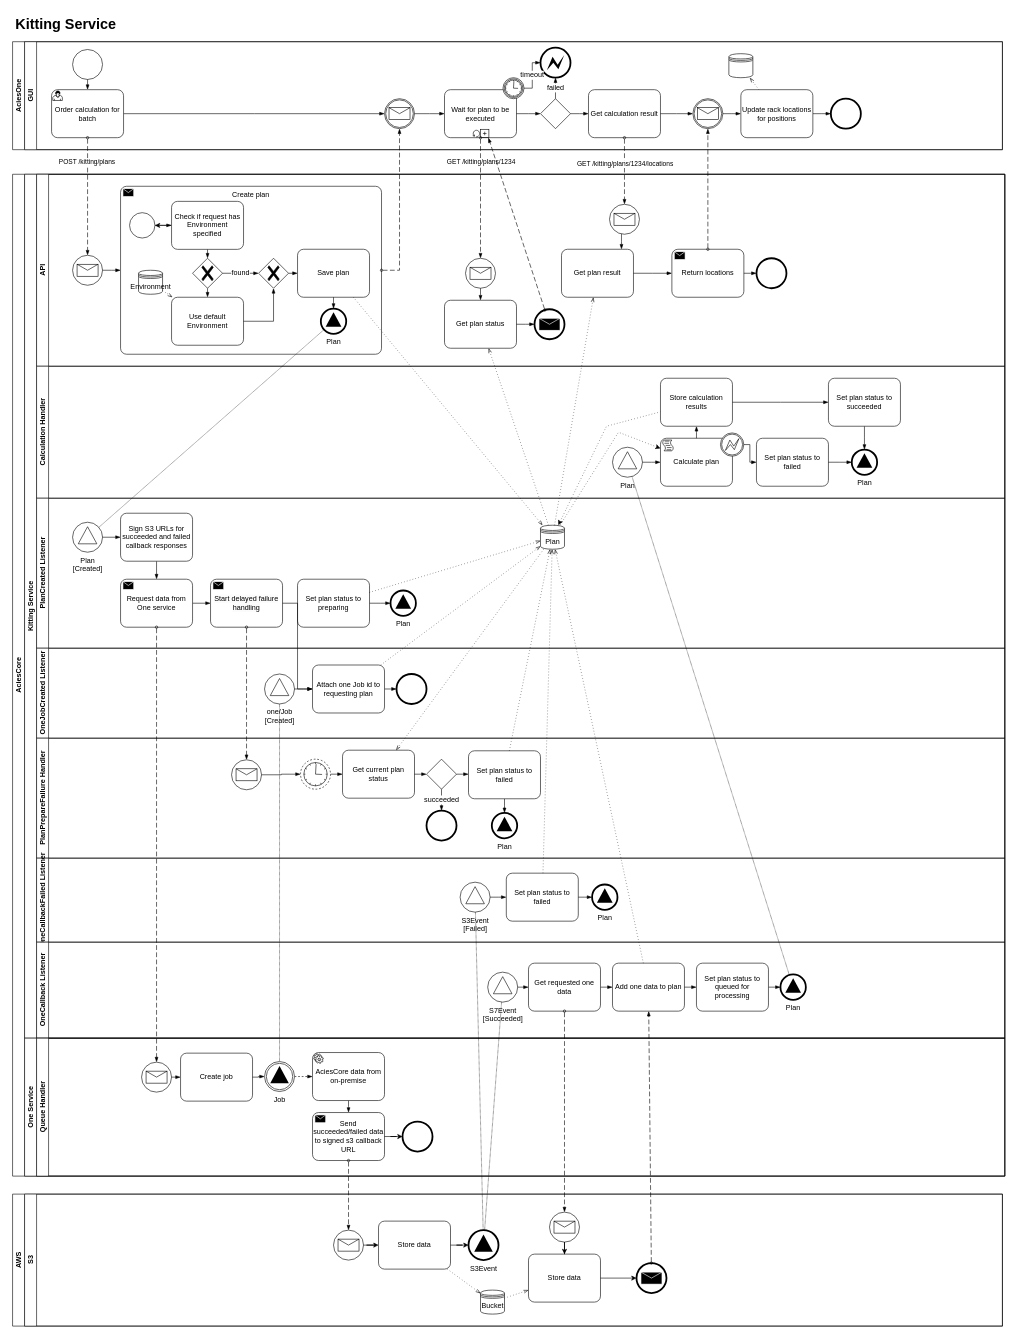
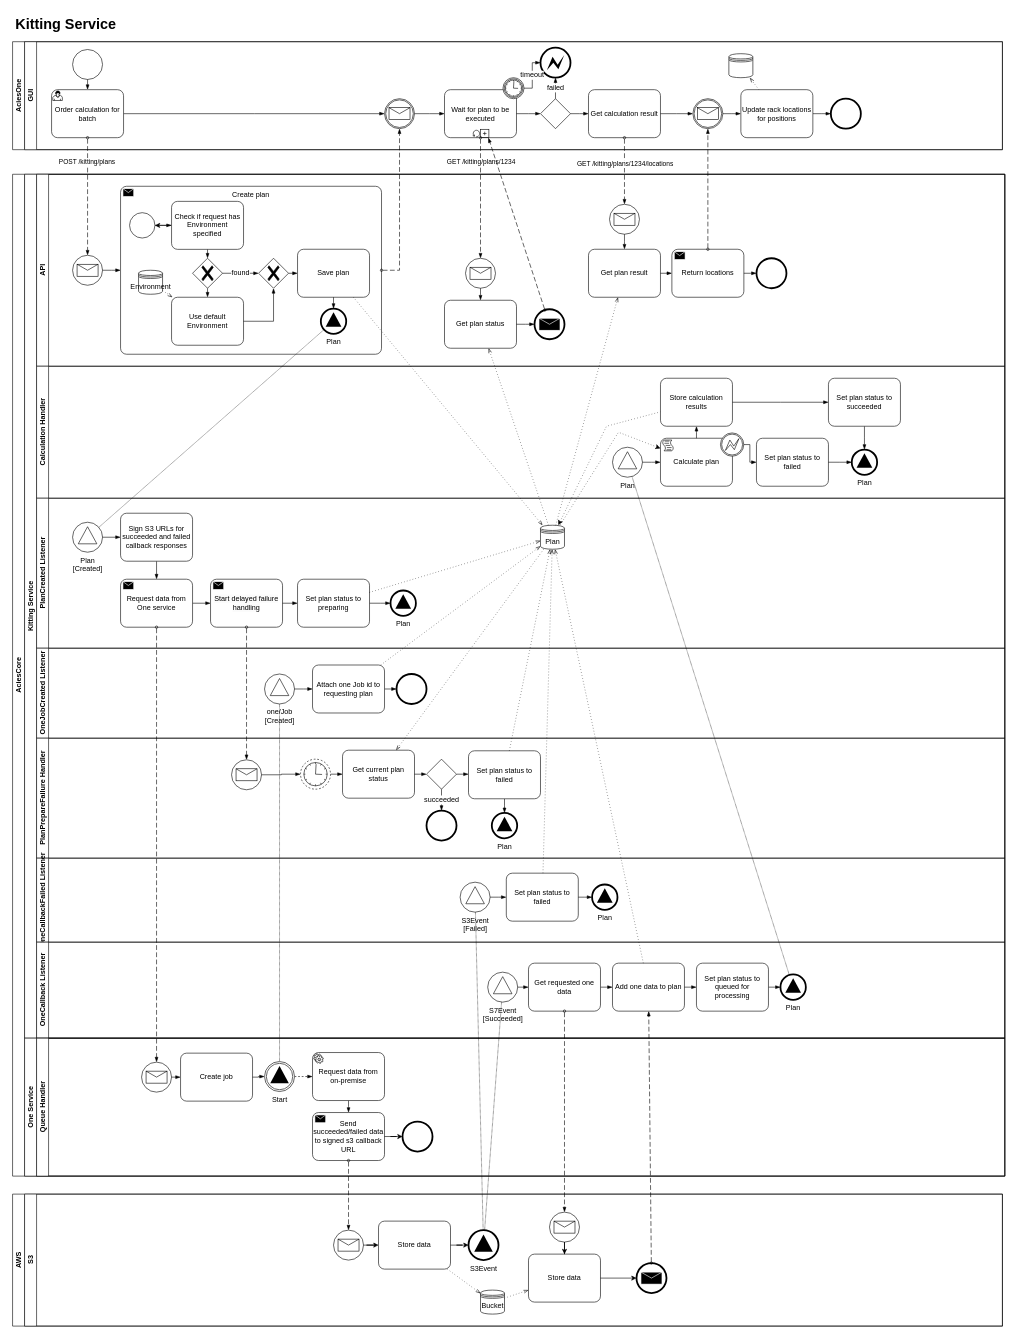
node "Get plan result": moved (597, 273) -> (624, 273)
edge "Start delayed failure handling" -> "Attach one Job id to requesting plan": now "Start delayed failure handling" -> "Set plan status to preparing"
node "AciesCore data from on-premise": label "AciesCore data from on-premise" -> "Request data from on-premise"
node "Job": label "Job" -> "Start"
